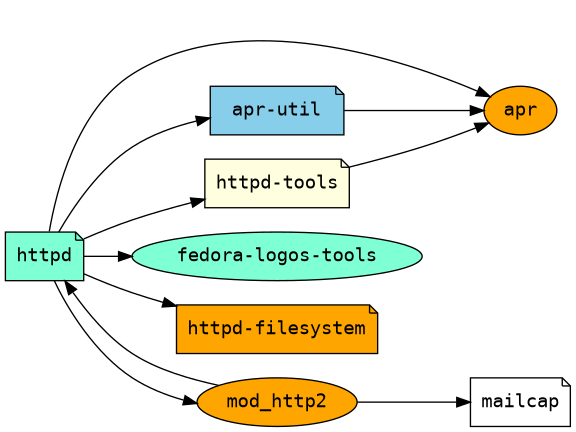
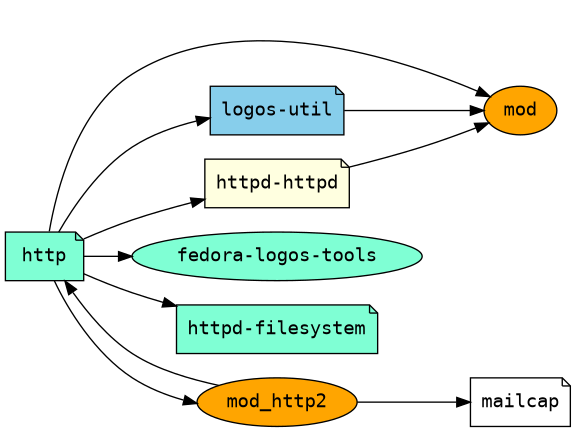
node "apr-util": label "apr-util" -> "logos-util"
node "apr": label "apr" -> "mod"
node "httpd-tools": label "httpd-tools" -> "httpd-httpd"
node "httpd": label "httpd" -> "http"
node "httpd-filesystem": fillcolor orange -> aquamarine
